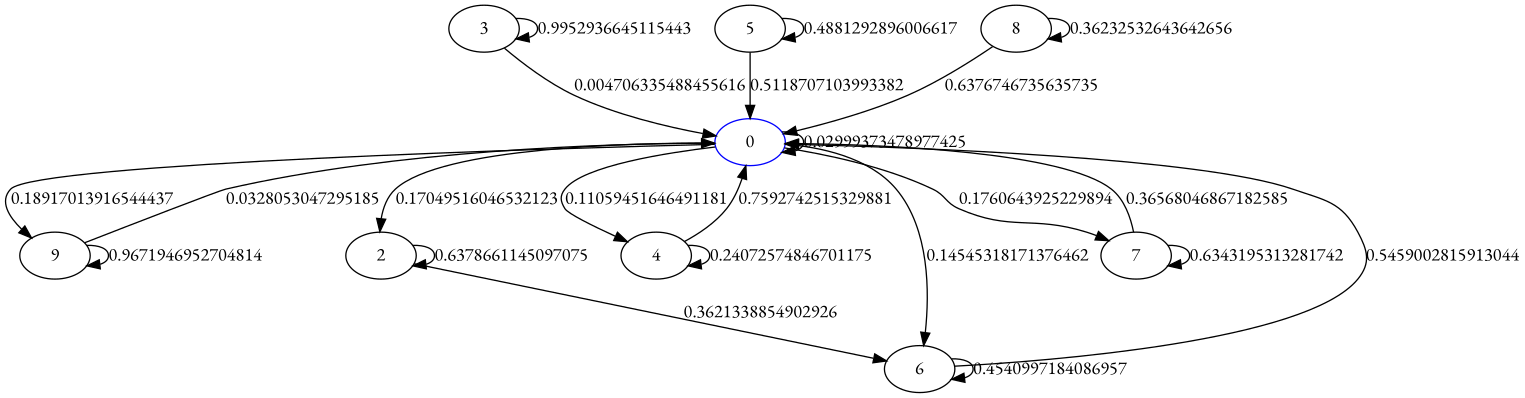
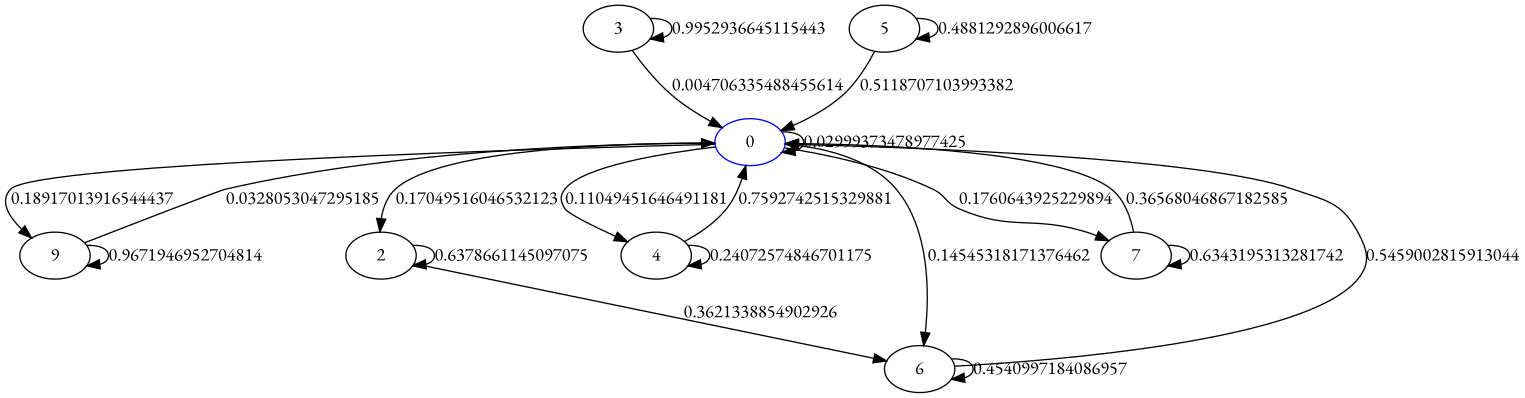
node "8": removed
edge "3" -> "0": label "0.004706335488455616" -> "0.004706335488455614"
edge "0" -> "4": label "0.11059451646491181" -> "0.11049451646491181"
